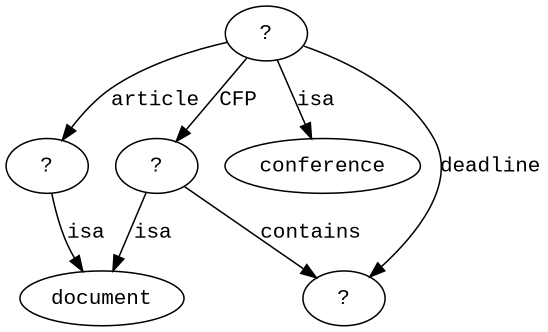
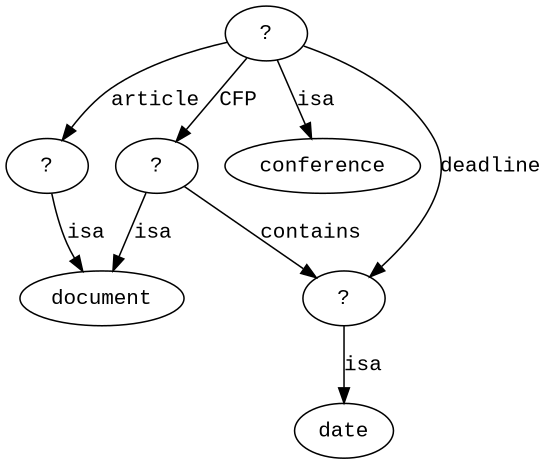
node "date": added
